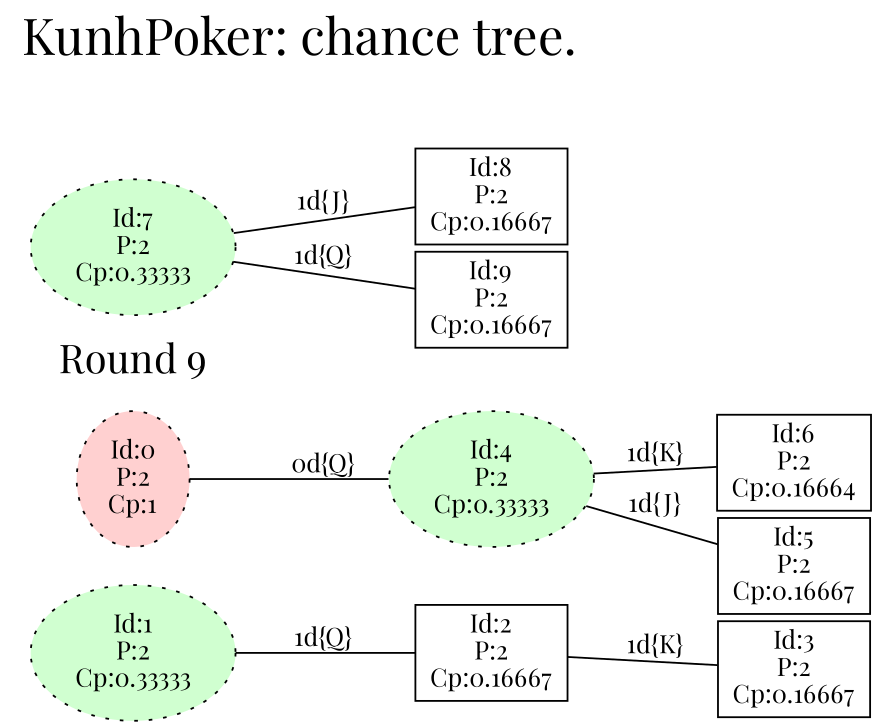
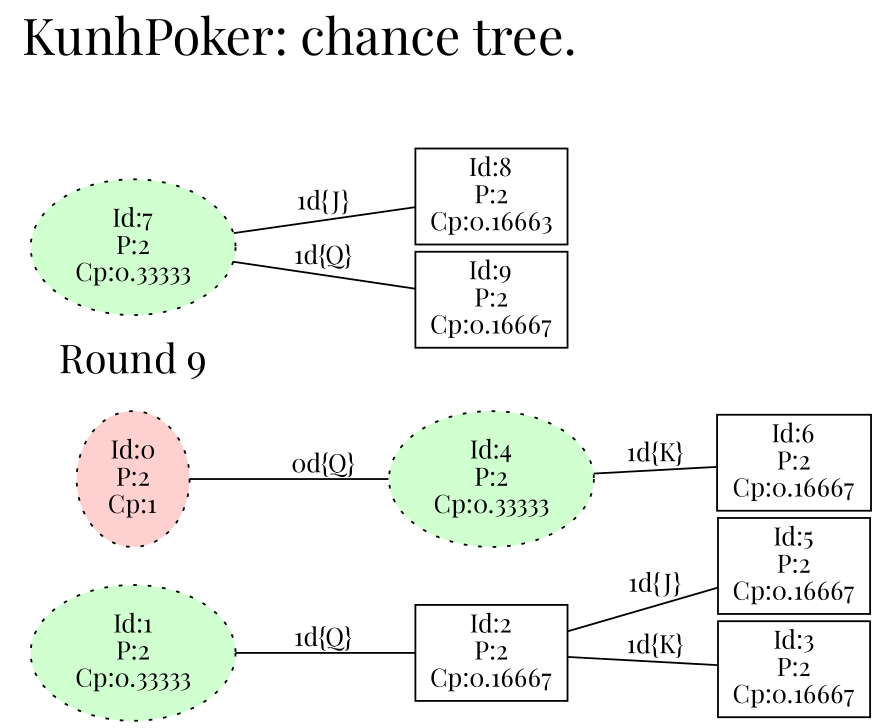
node "Id:8 P:2 Cp:0.16667": label "Id:8 P:2 Cp:0.16667" -> "Id:8 P:2 Cp:0.16663"
node "Id:6 P:2 Cp:0.16664": label "Id:6 P:2 Cp:0.16664" -> "Id:6 P:2 Cp:0.16667"
edge "Id:4 P:2 Cp:0.33333" -- "Id:5 P:2 Cp:0.16667": now "Id:2 P:2 Cp:0.16667" -- "Id:5 P:2 Cp:0.16667"
